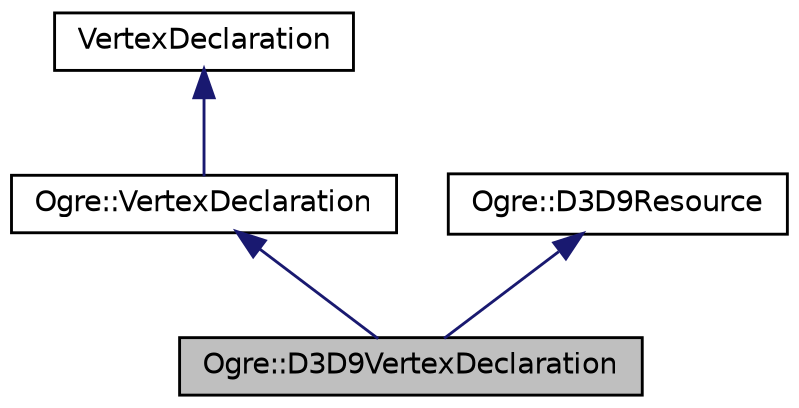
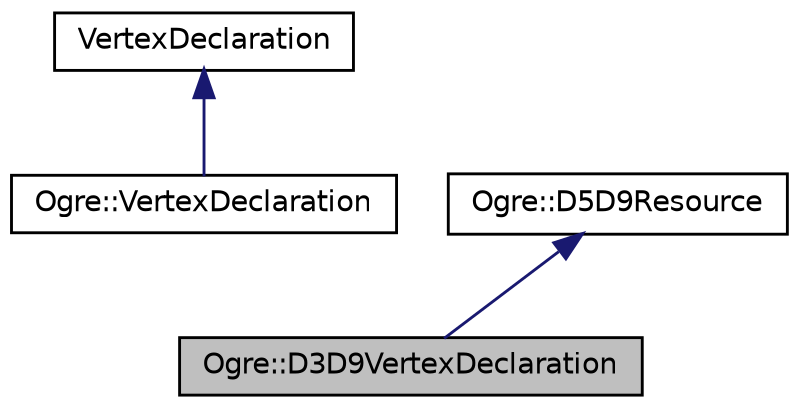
node "Ogre::D3D9Resource": label "Ogre::D3D9Resource" -> "Ogre::D5D9Resource"
edge "Ogre::D3D9VertexDeclaration" -> "Ogre::VertexDeclaration": removed
